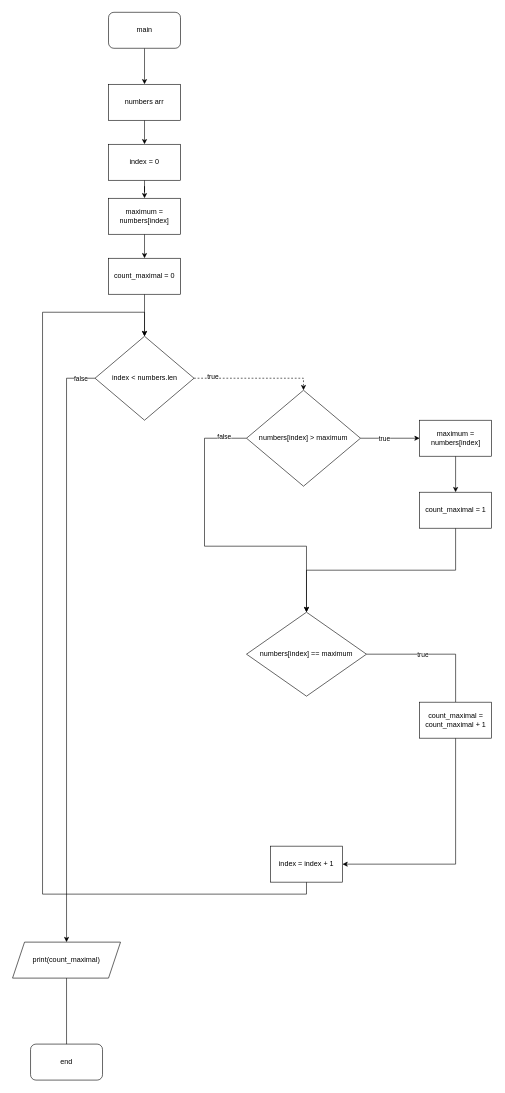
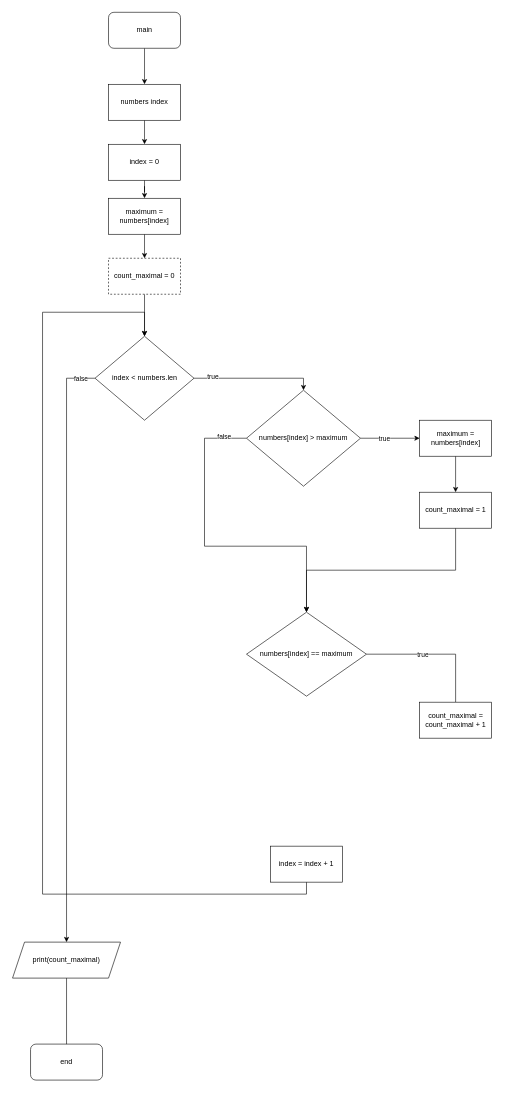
node "numbers arr": label "numbers arr" -> "numbers index"
node "count_maximal = 0": style solid -> dashed
edge "index < numbers.len" -> "numbers[index] > maximum": style dashed -> solid
edge "count_maximal = count_maximal + 1" -> "index = index + 1": removed
